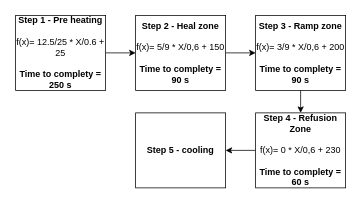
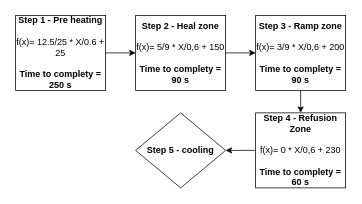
node "Step 5 - cooling": shape rectangle -> diamond
